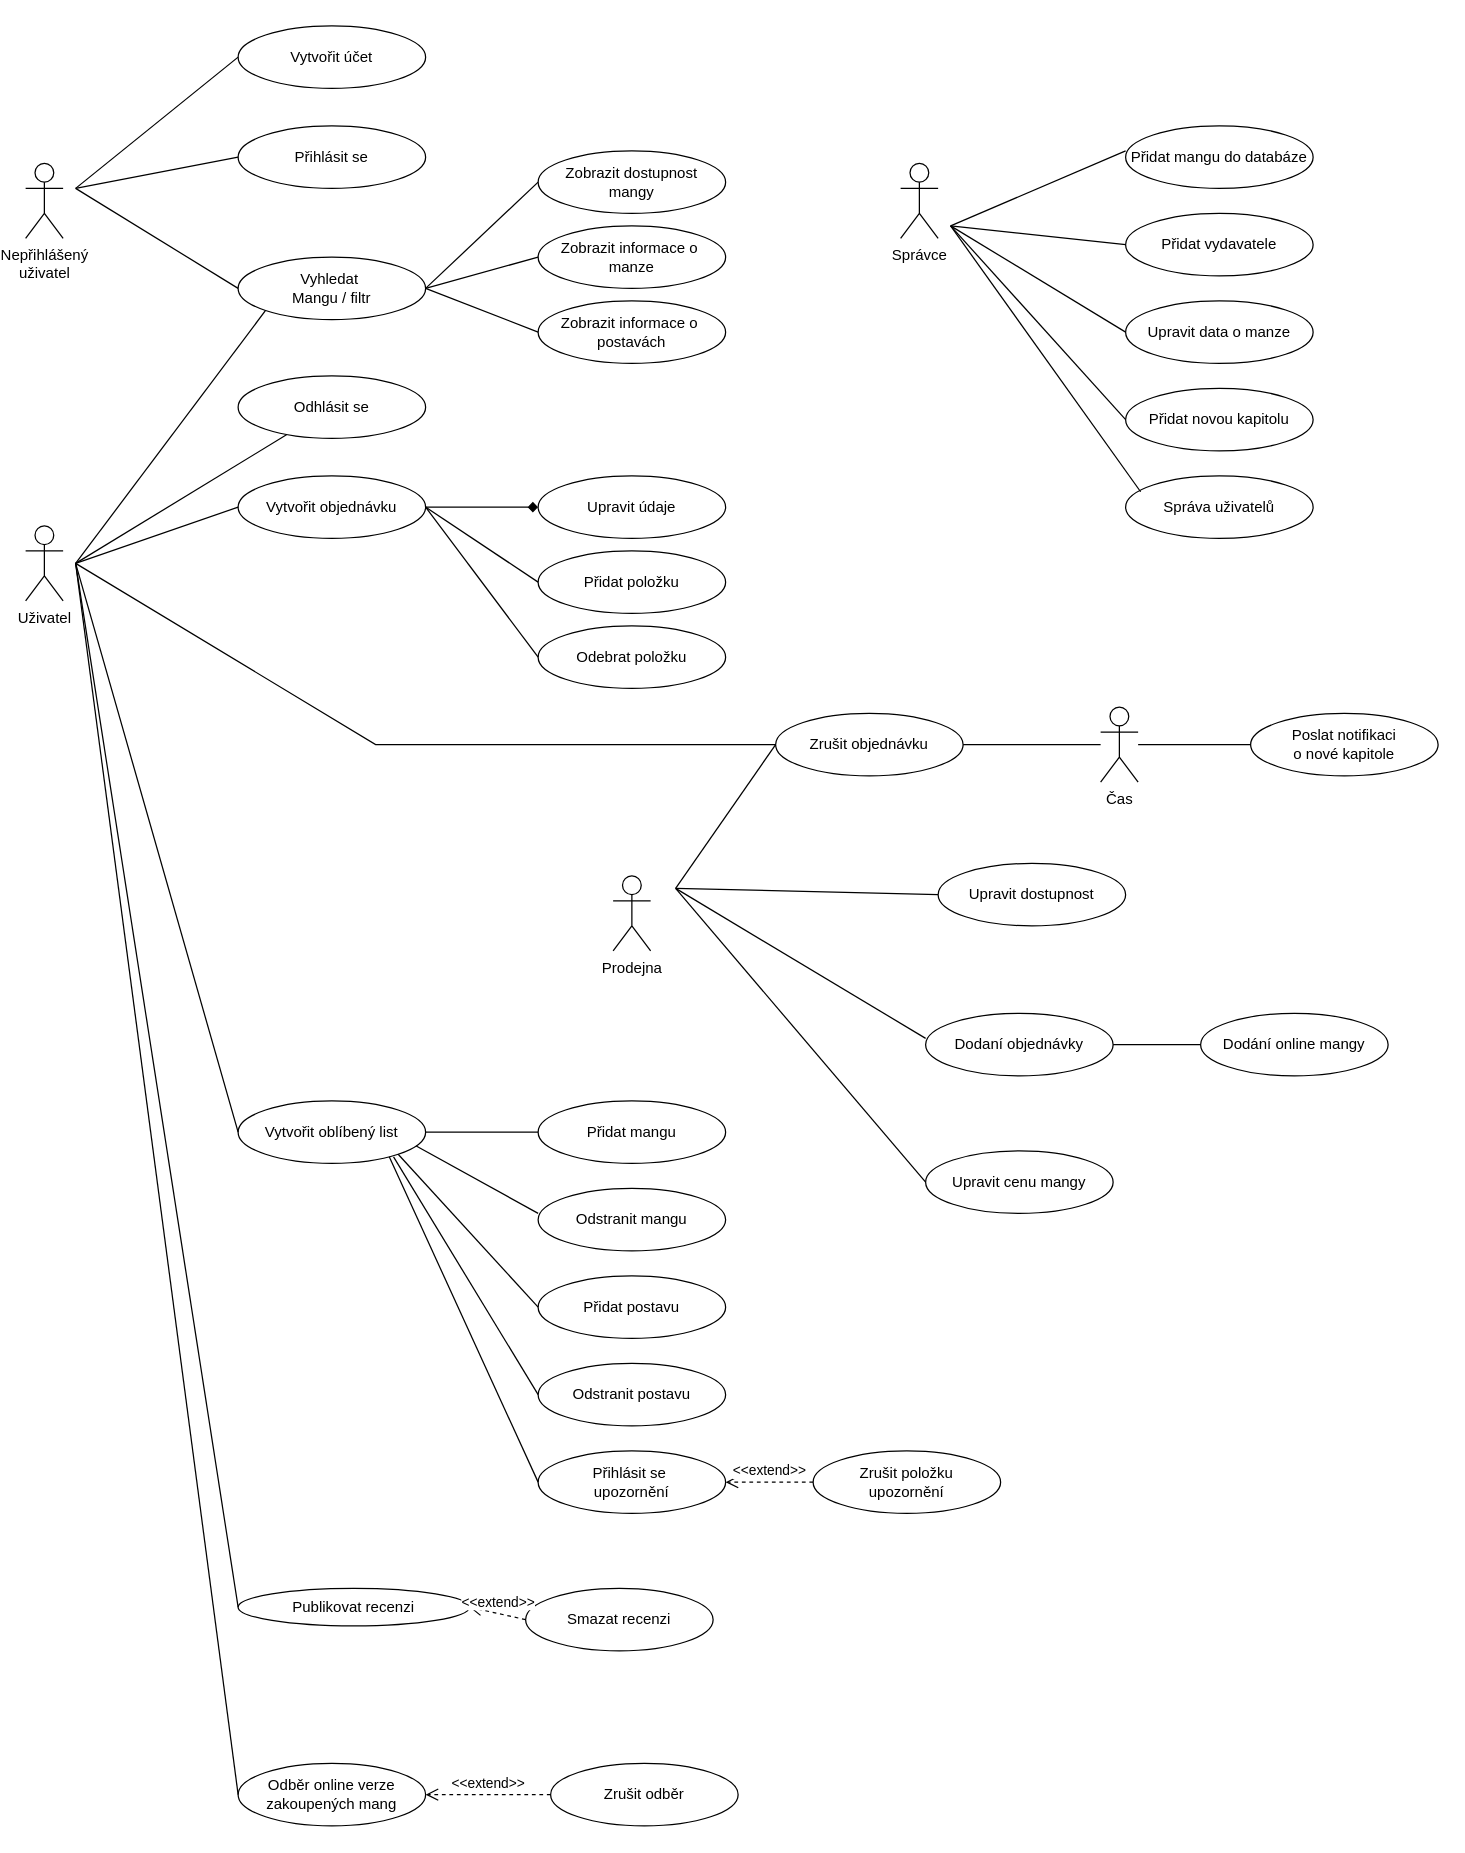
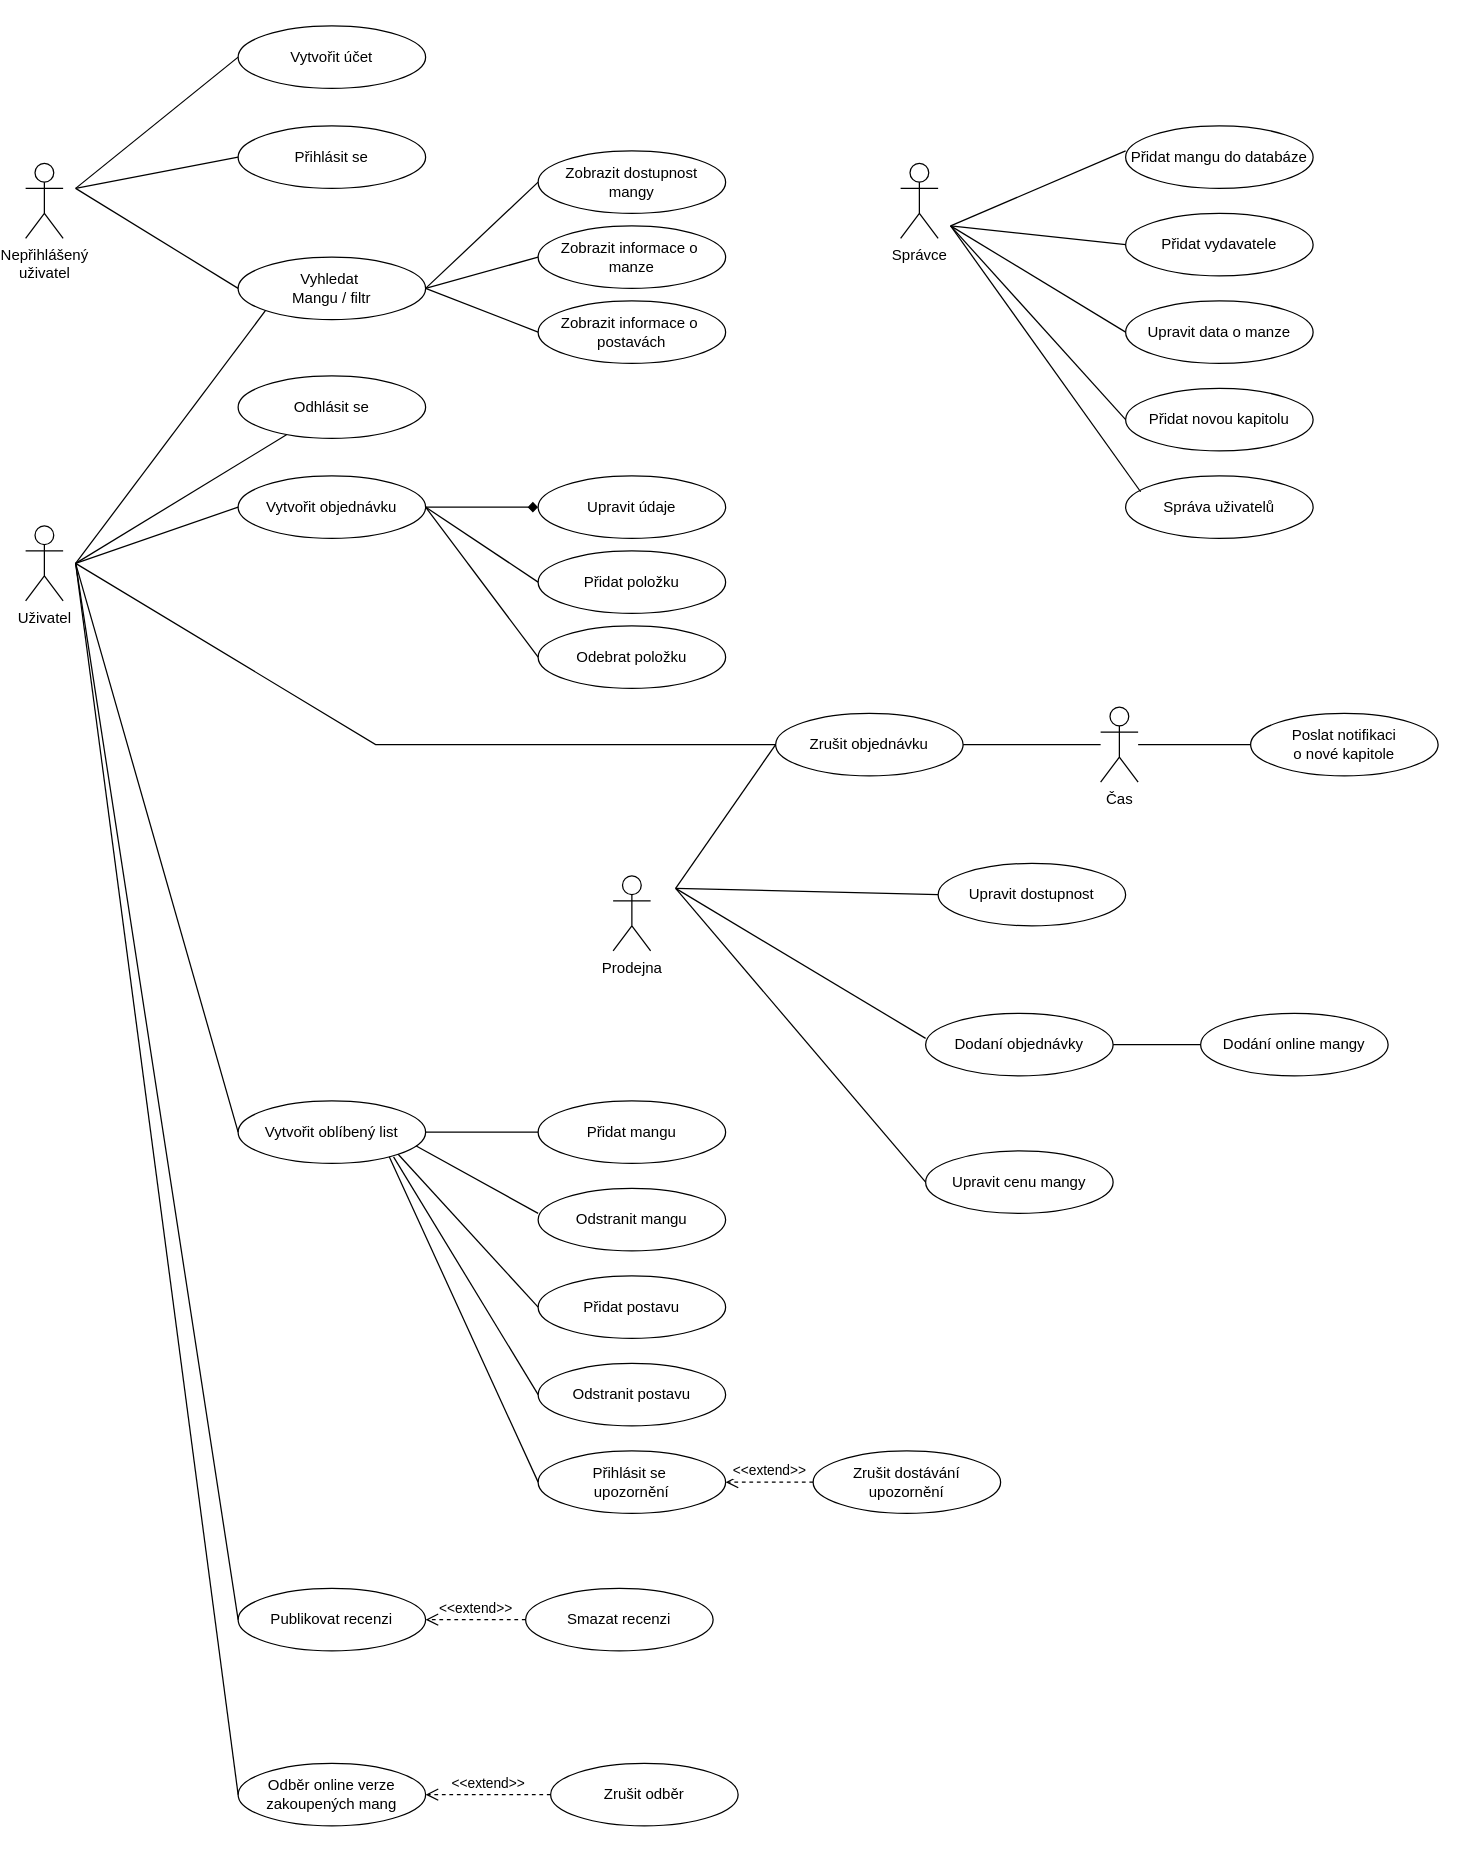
node "Zrušit položku upozornění": label "Zrušit položku upozornění" -> "Zrušit dostávání upozornění"
node "Publikovat recenzi": size 231x38 -> 188x63
